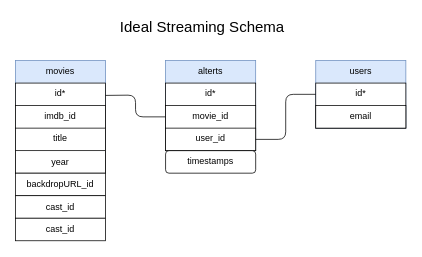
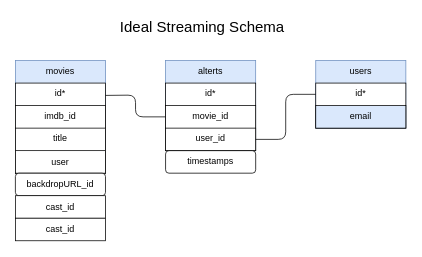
node "email": fillcolor #ffffff -> #dae8fc
node "year": label "year" -> "user"
node "backdropURL_id": shape rectangle -> rounded rectangle
